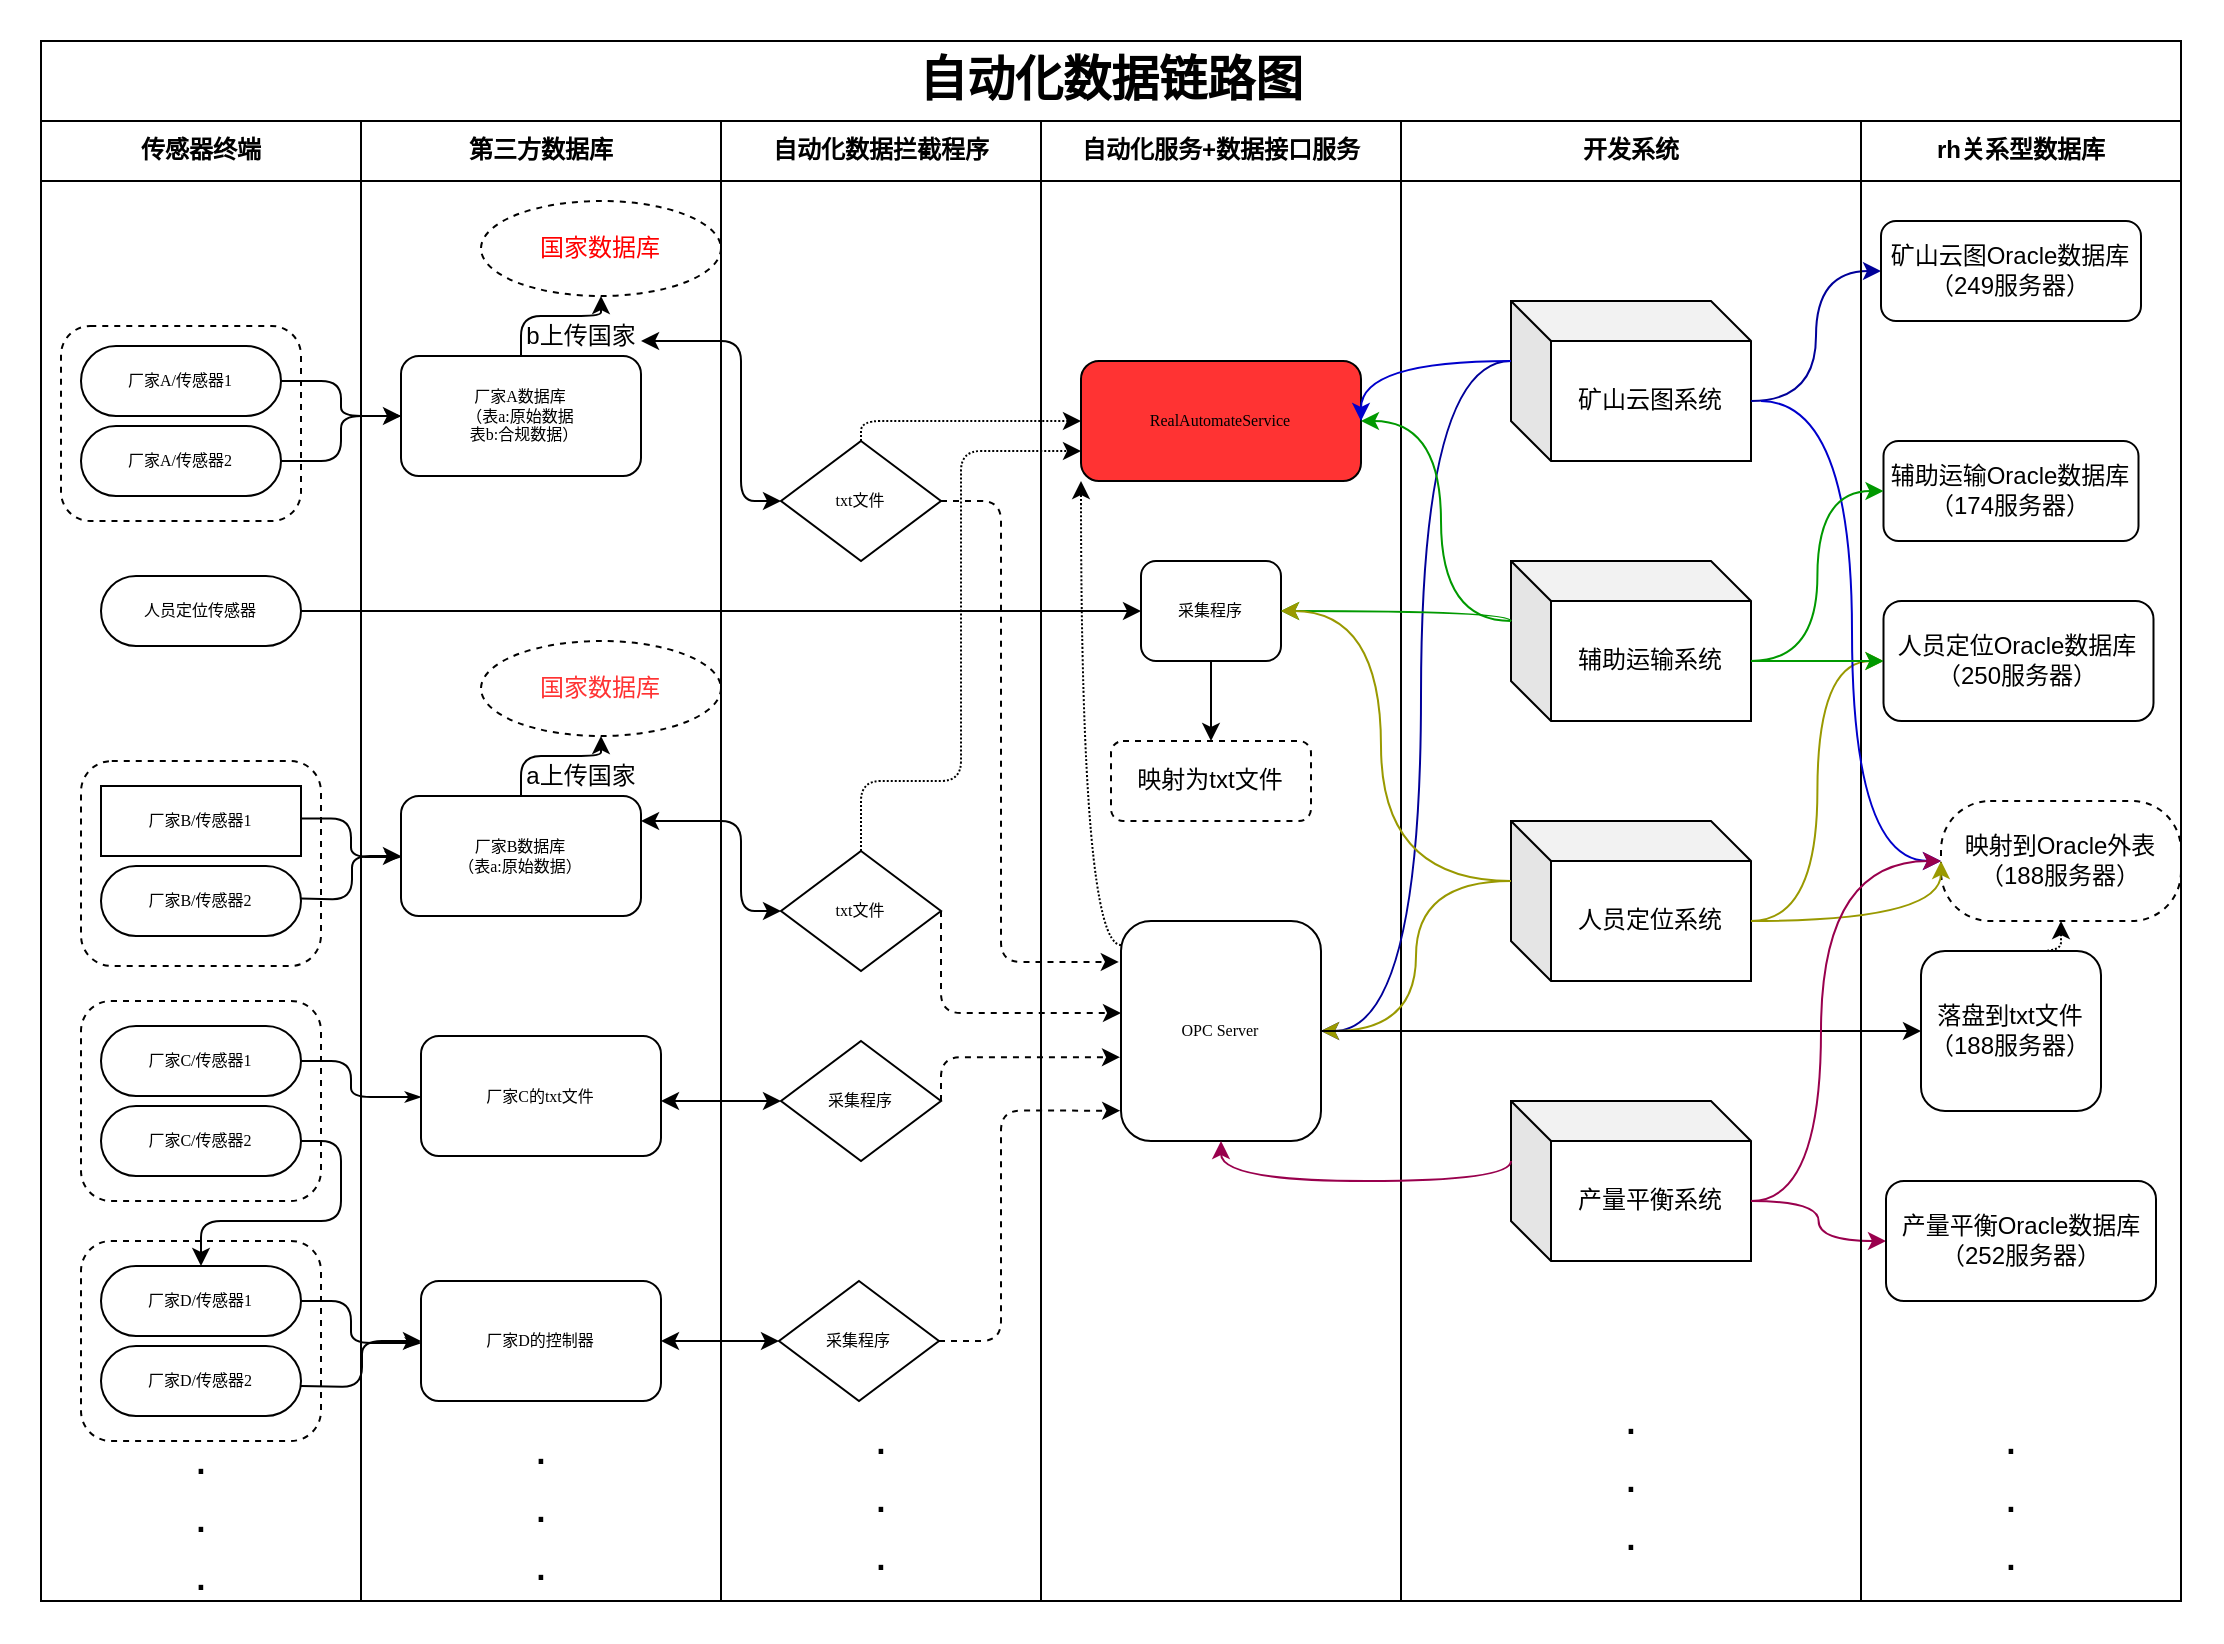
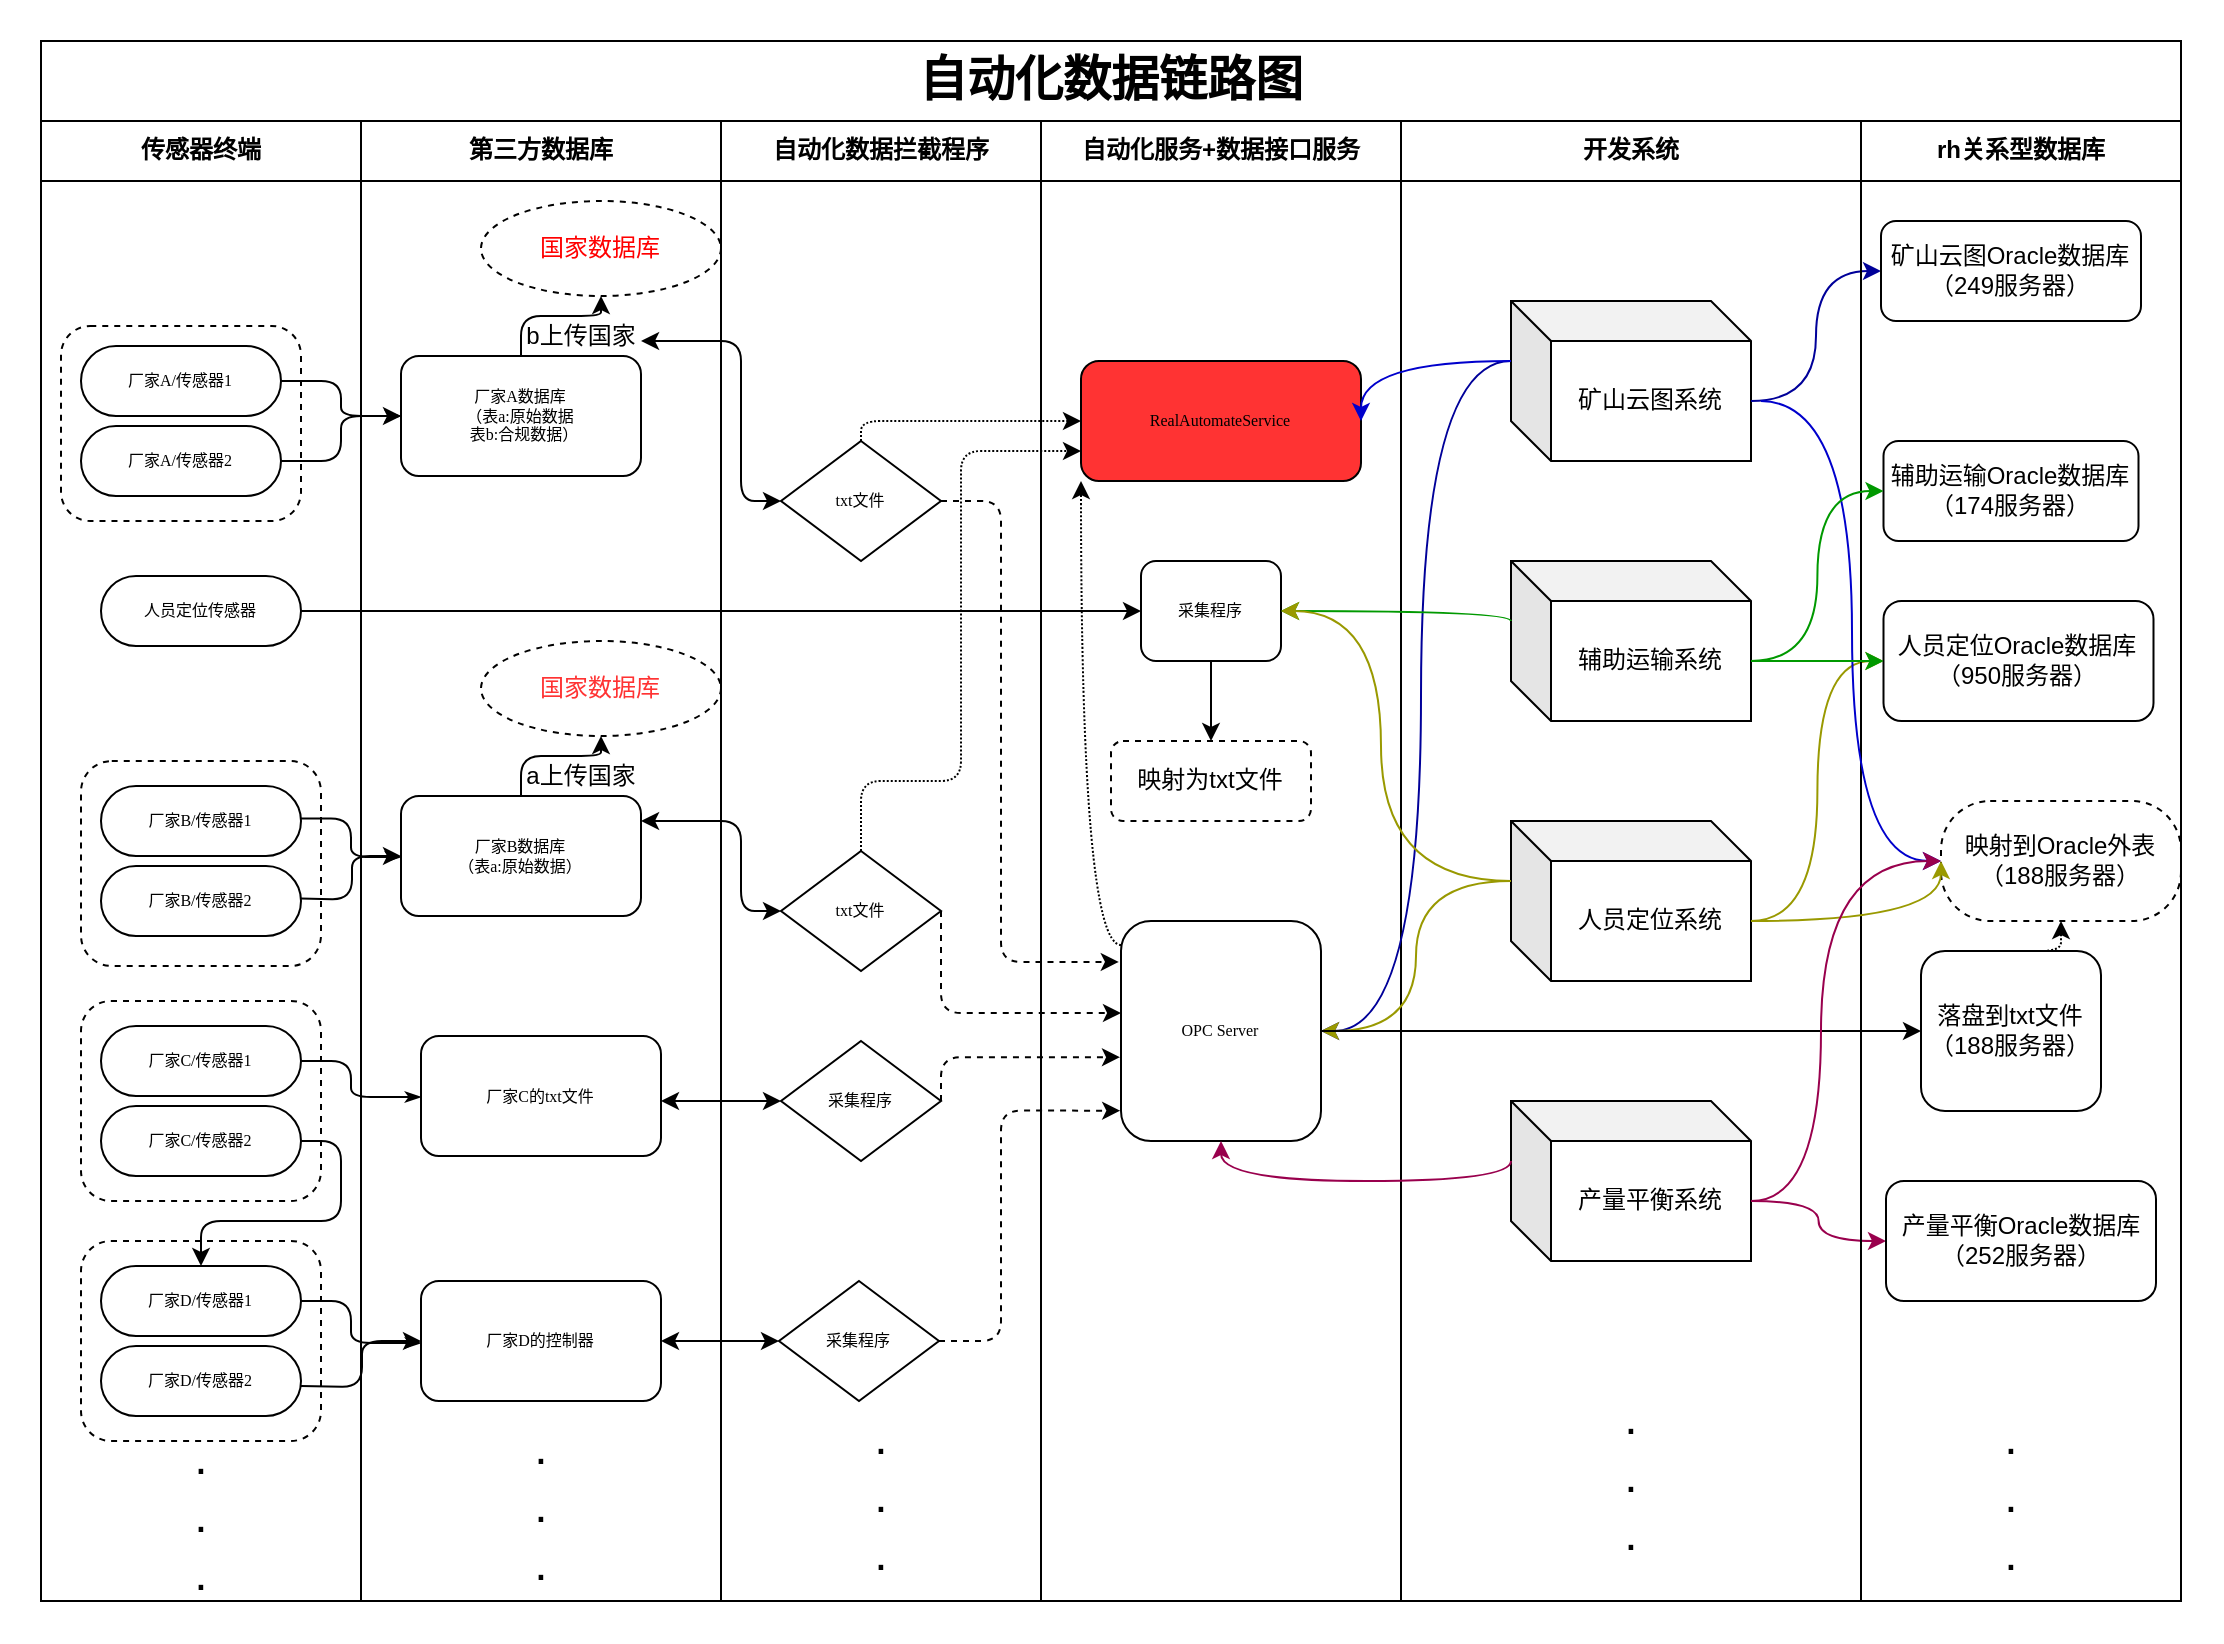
edge "辅助运输系统" -> "RealAutomateService": removed
node "人员定位Oracle数据库 （250服务器）": label "人员定位Oracle数据库 （250服务器）" -> "人员定位Oracle数据库 （950服务器）"
node "厂家B/传感器1": shape rectangle -> rounded rectangle
